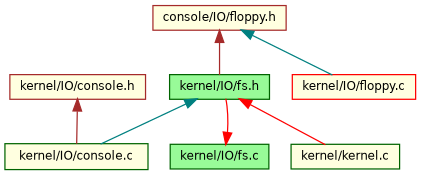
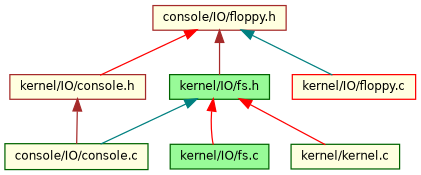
edge "kernel/IO/console.h" -> "console/IO/floppy.h": added
edge "kernel/IO/fs.h" -> "kernel/IO/fs.c": reversed
node "kernel/IO/console.c": label "kernel/IO/console.c" -> "console/IO/console.c"
